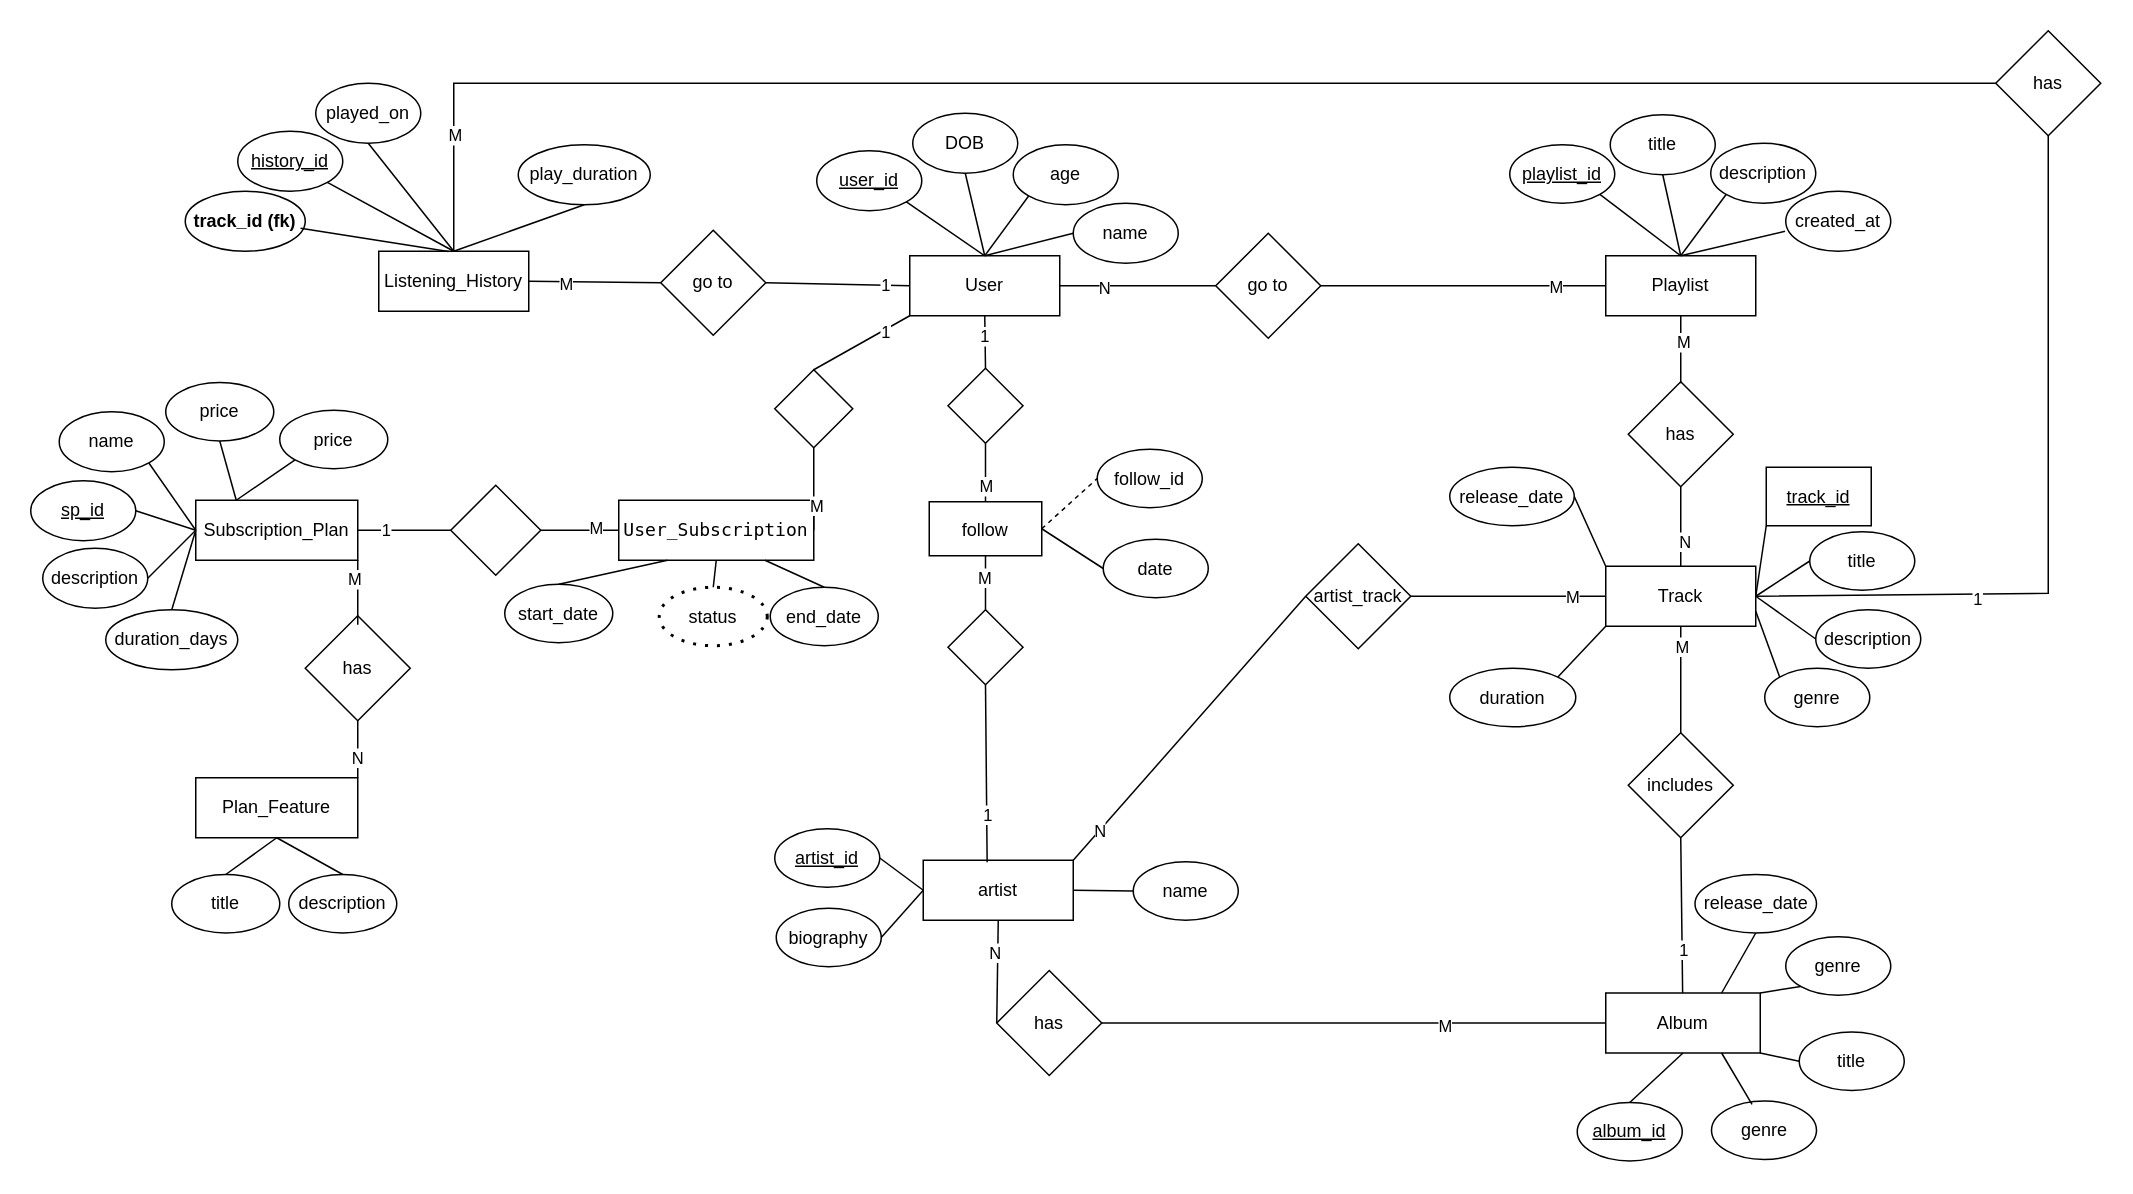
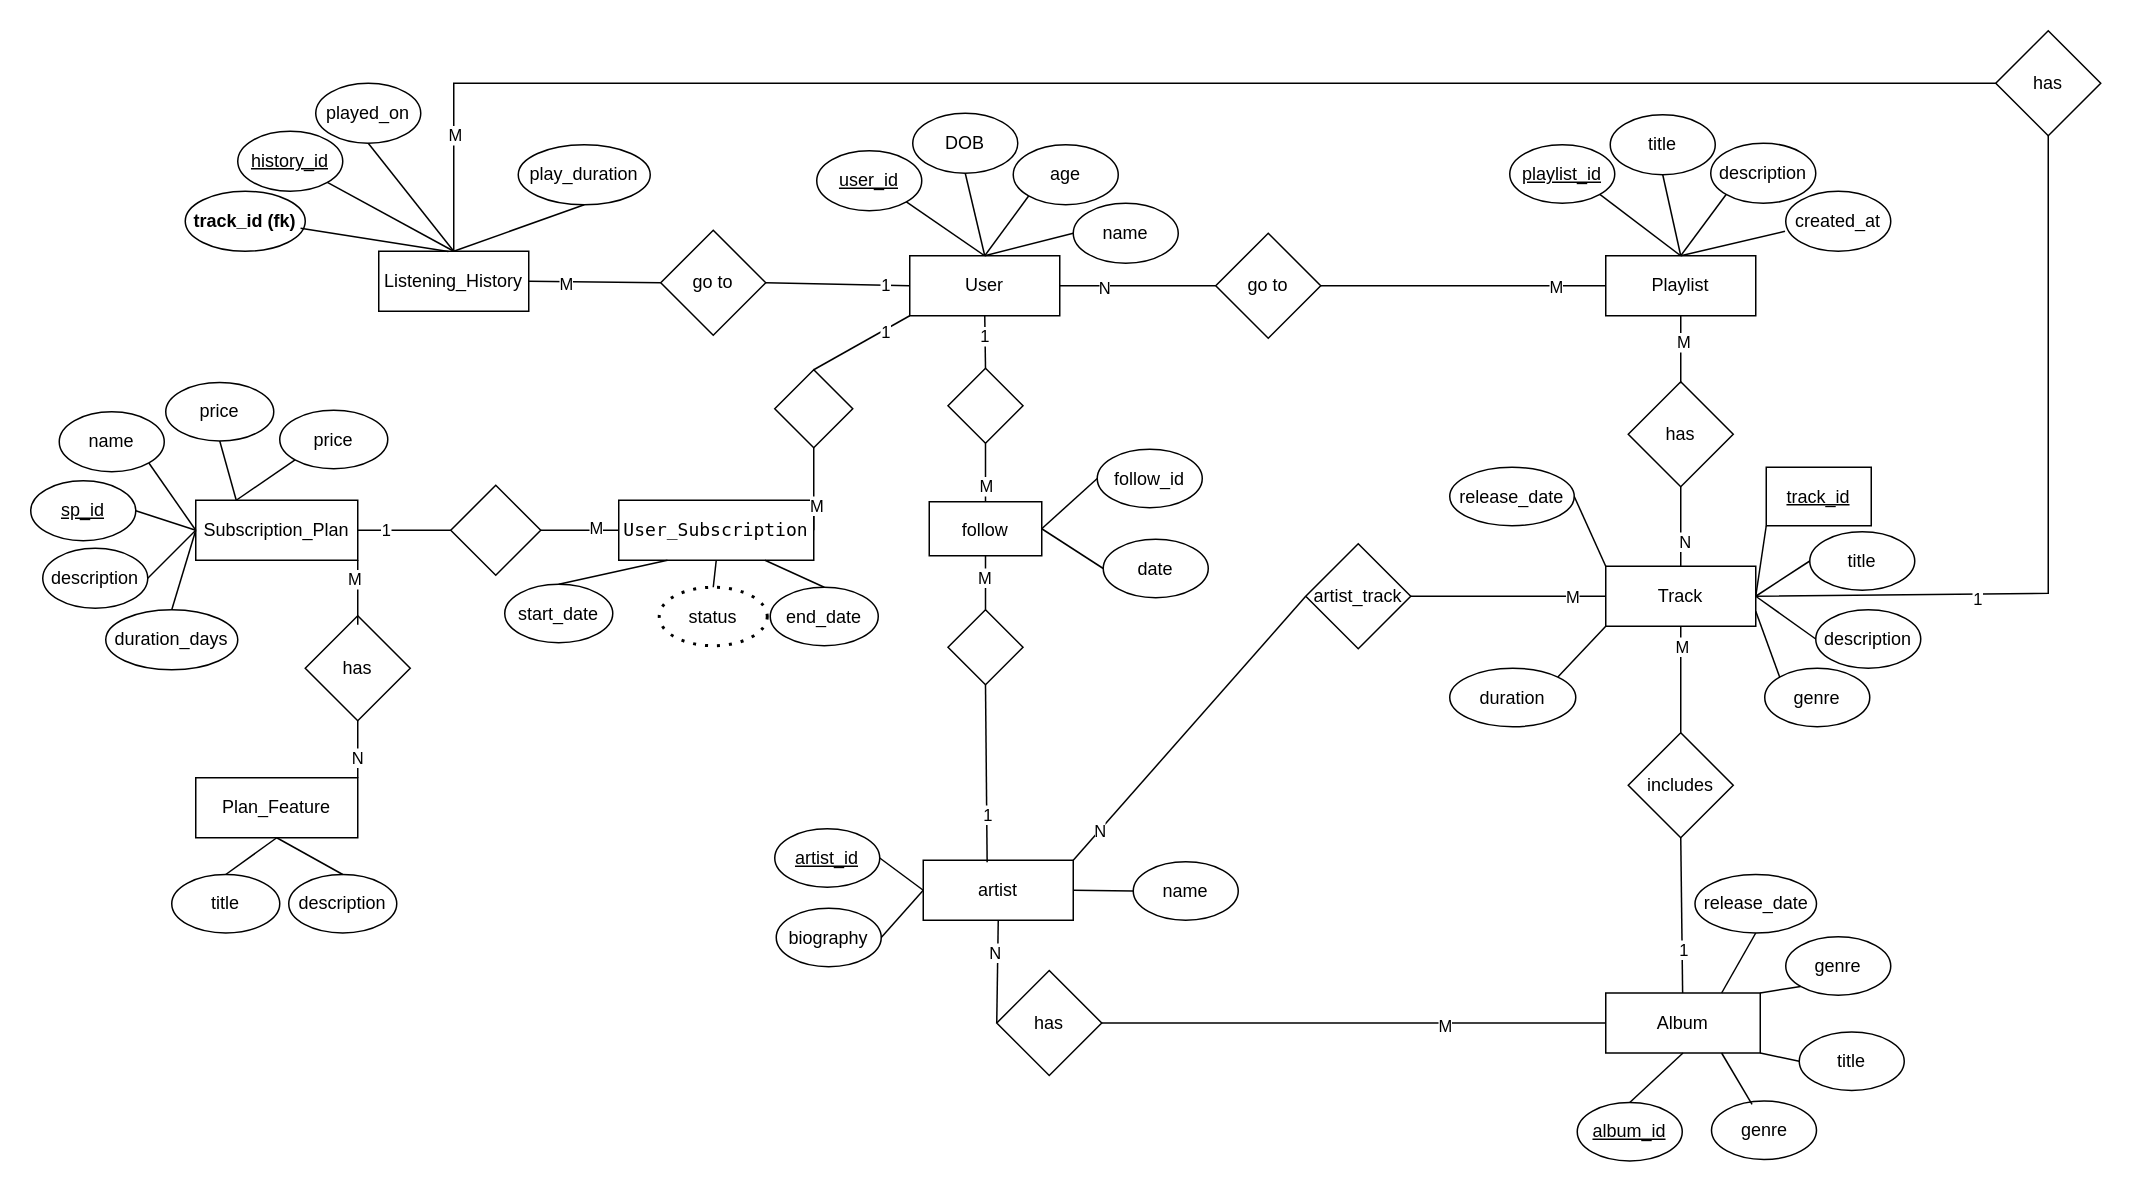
edge "follow_id" -- "follow": style dashed -> solid
